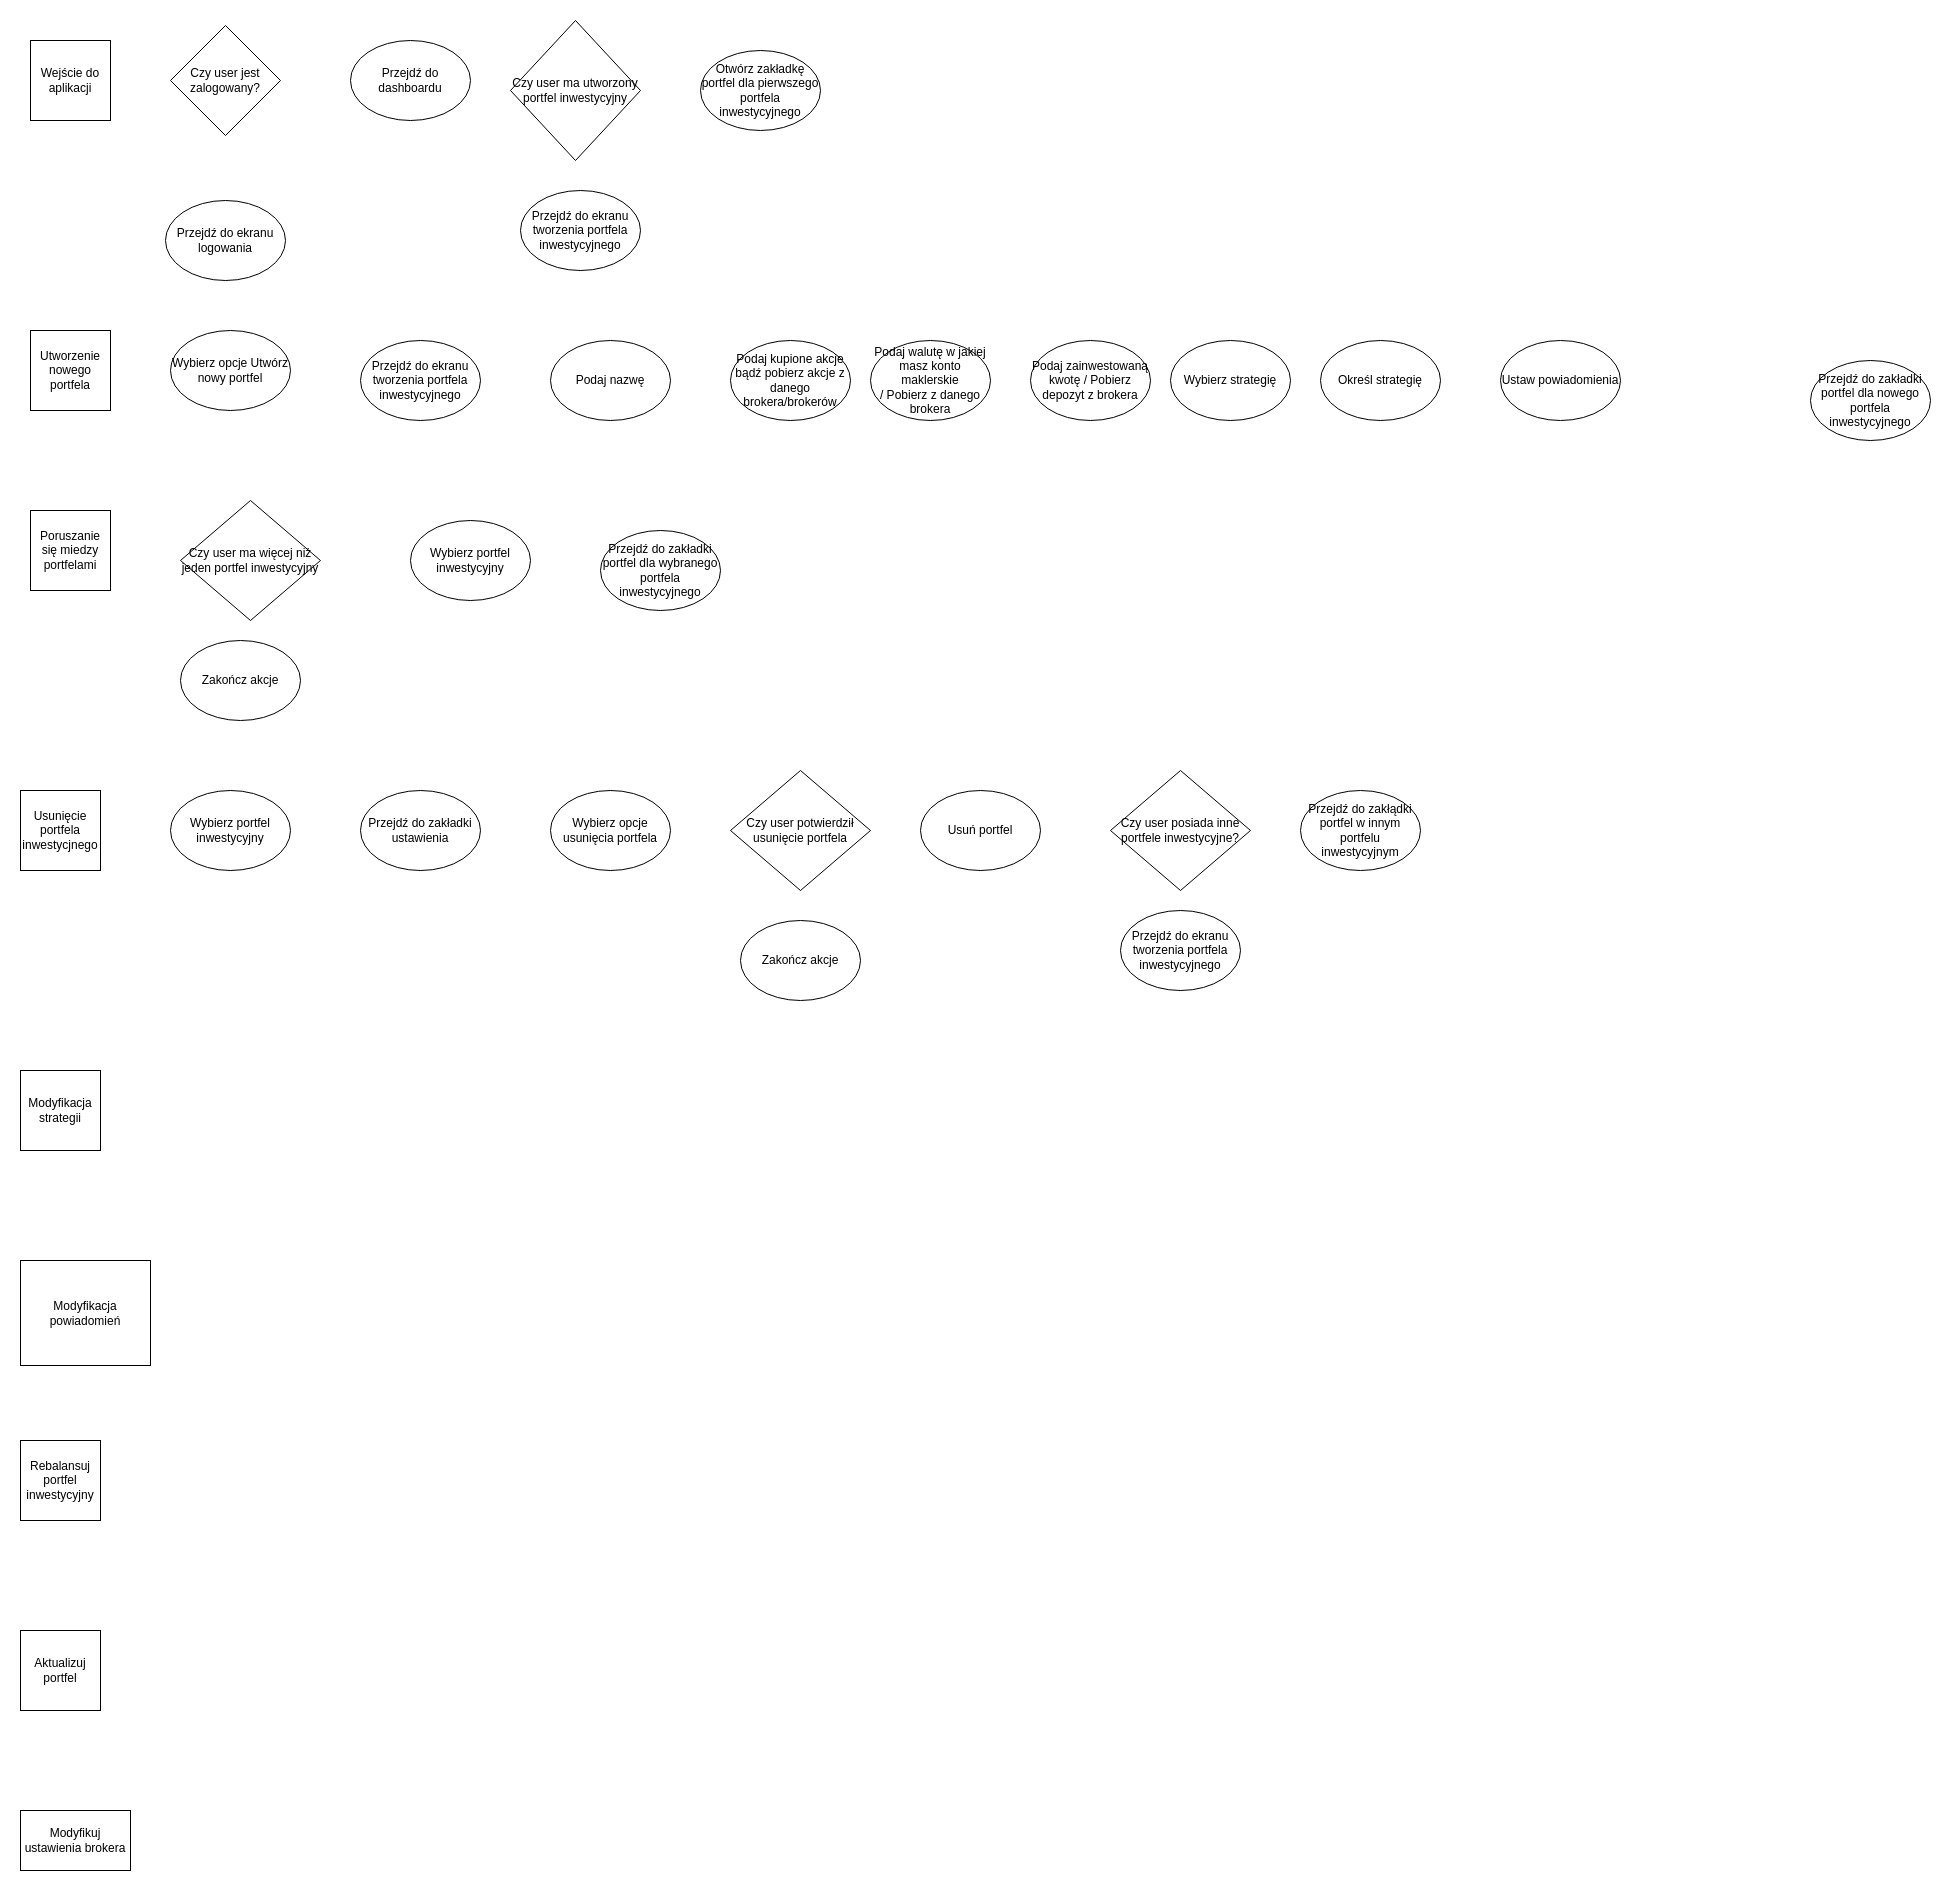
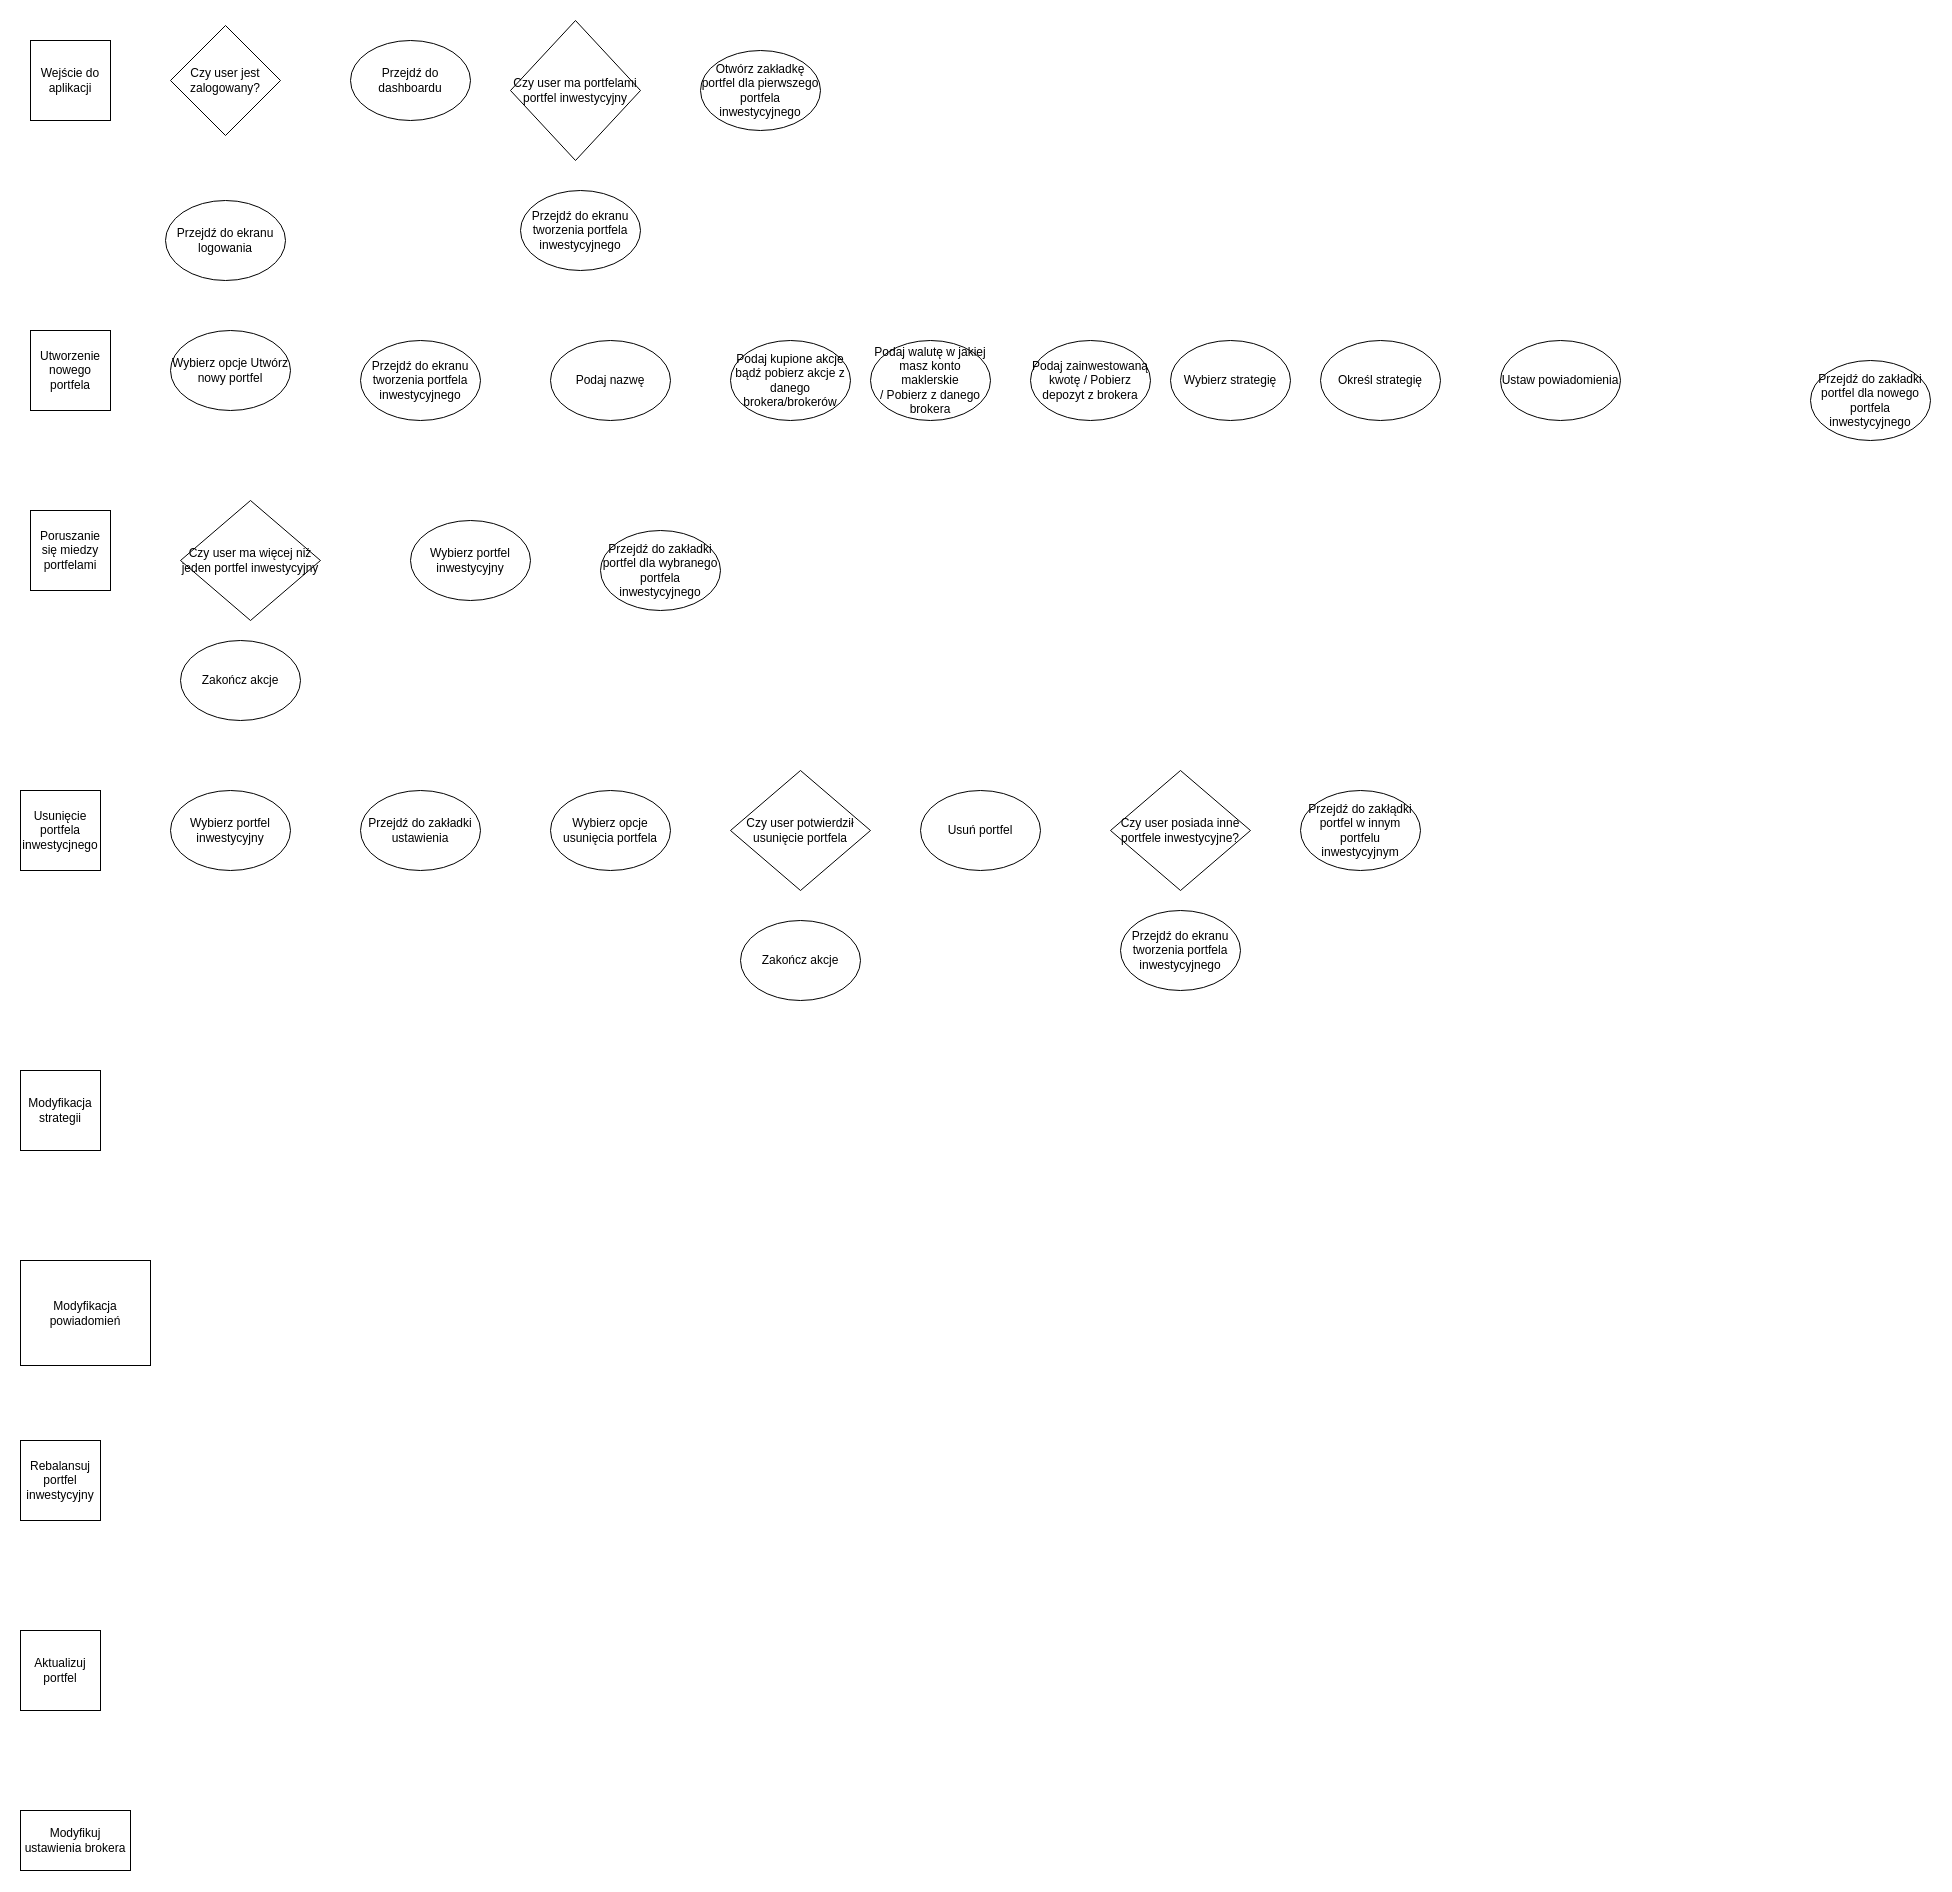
node "Czy user ma utworzony portfel inwestycyjny": label "Czy user ma utworzony portfel inwestycyjny" -> "Czy user ma portfelami portfel inwestycyjny"
